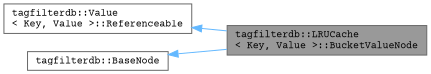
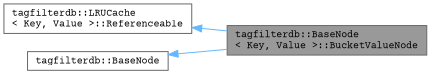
node "tagfilterdb::Value < Key, Value >::Referenceable": label "tagfilterdb::Value < Key, Value >::Referenceable" -> "tagfilterdb::LRUCache < Key, Value >::Referenceable"
node "tagfilterdb::LRUCache < Key, Value >::BucketValueNode": label "tagfilterdb::LRUCache < Key, Value >::BucketValueNode" -> "tagfilterdb::BaseNode < Key, Value >::BucketValueNode"
